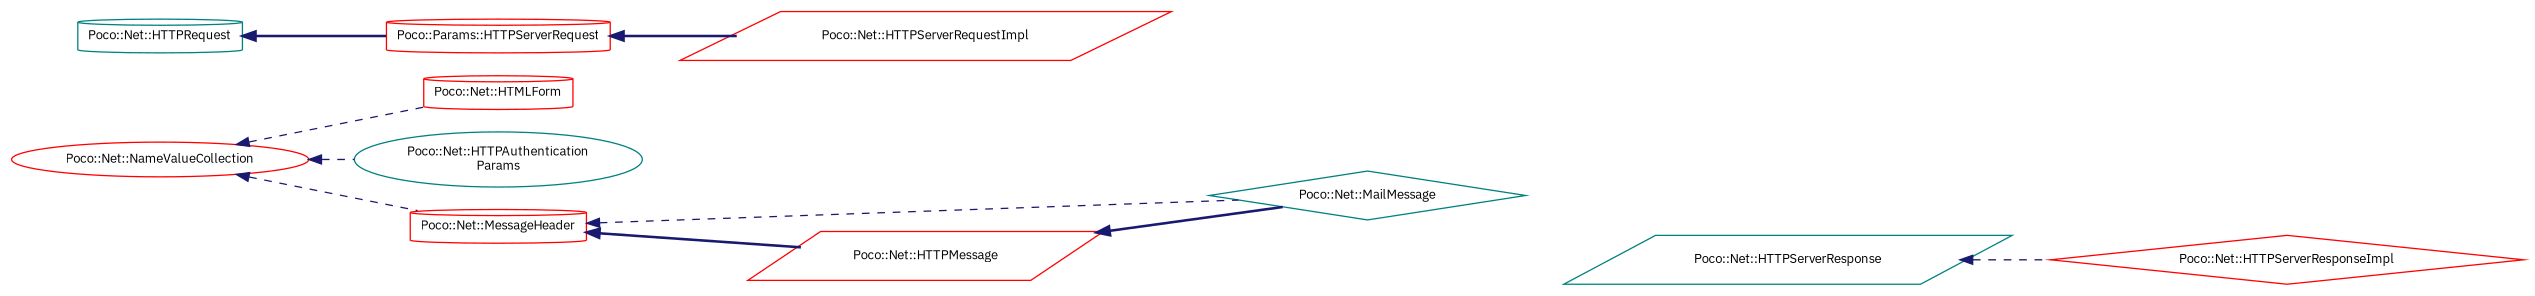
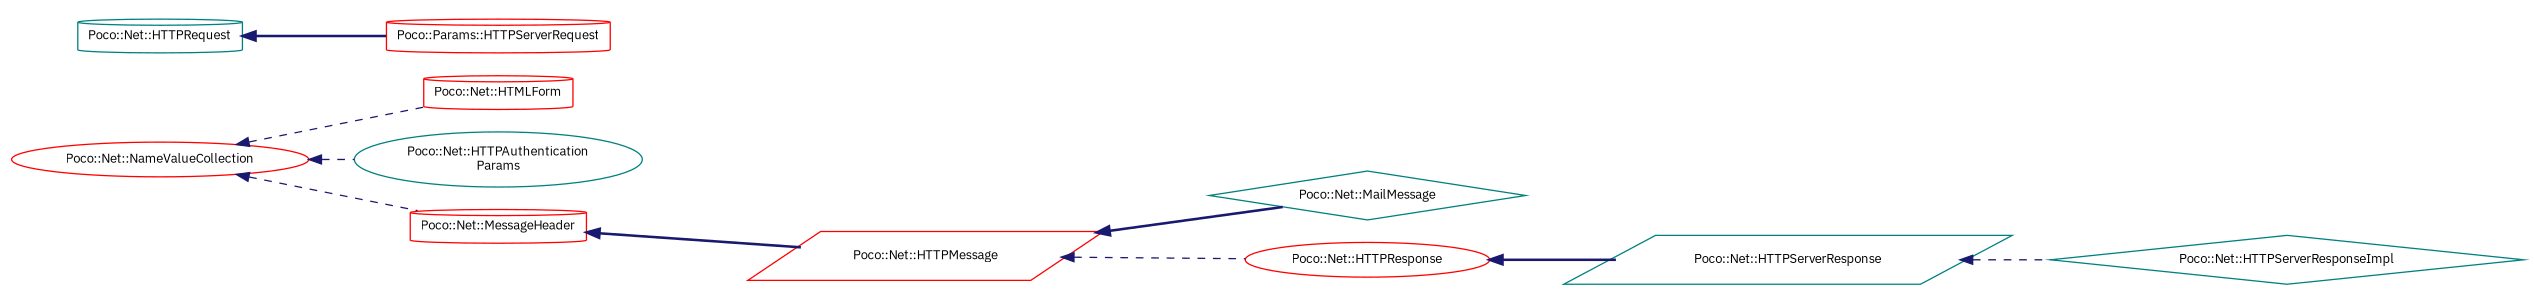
node "Poco::Net::HTTPServerRequestImpl": removed
edge "Poco::Net::MailMessage" -> "Poco::Net::MessageHeader": removed
node "Poco::Net::HTTPResponse": added
node "Poco::Net::HTTPServerResponseImpl": color red -> teal
